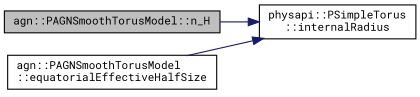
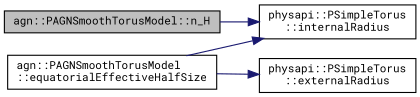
node "physapi::PSimpleTorus ::externalRadius": added
